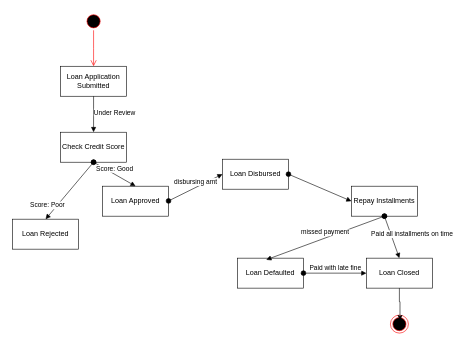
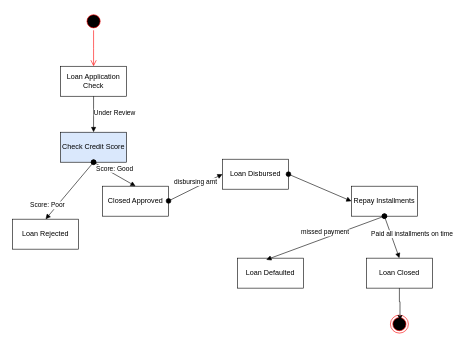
node "Loan Application Submitted": label "Loan Application Submitted" -> "Loan Application Check"
node "Check Credit Score": fillcolor #ffffff -> #dae8fc
node "Loan Approved": label "Loan Approved" -> "Closed Approved"
edge "Loan Defaulted" -- "Loan Closed": removed, label "Paid with late fine"
